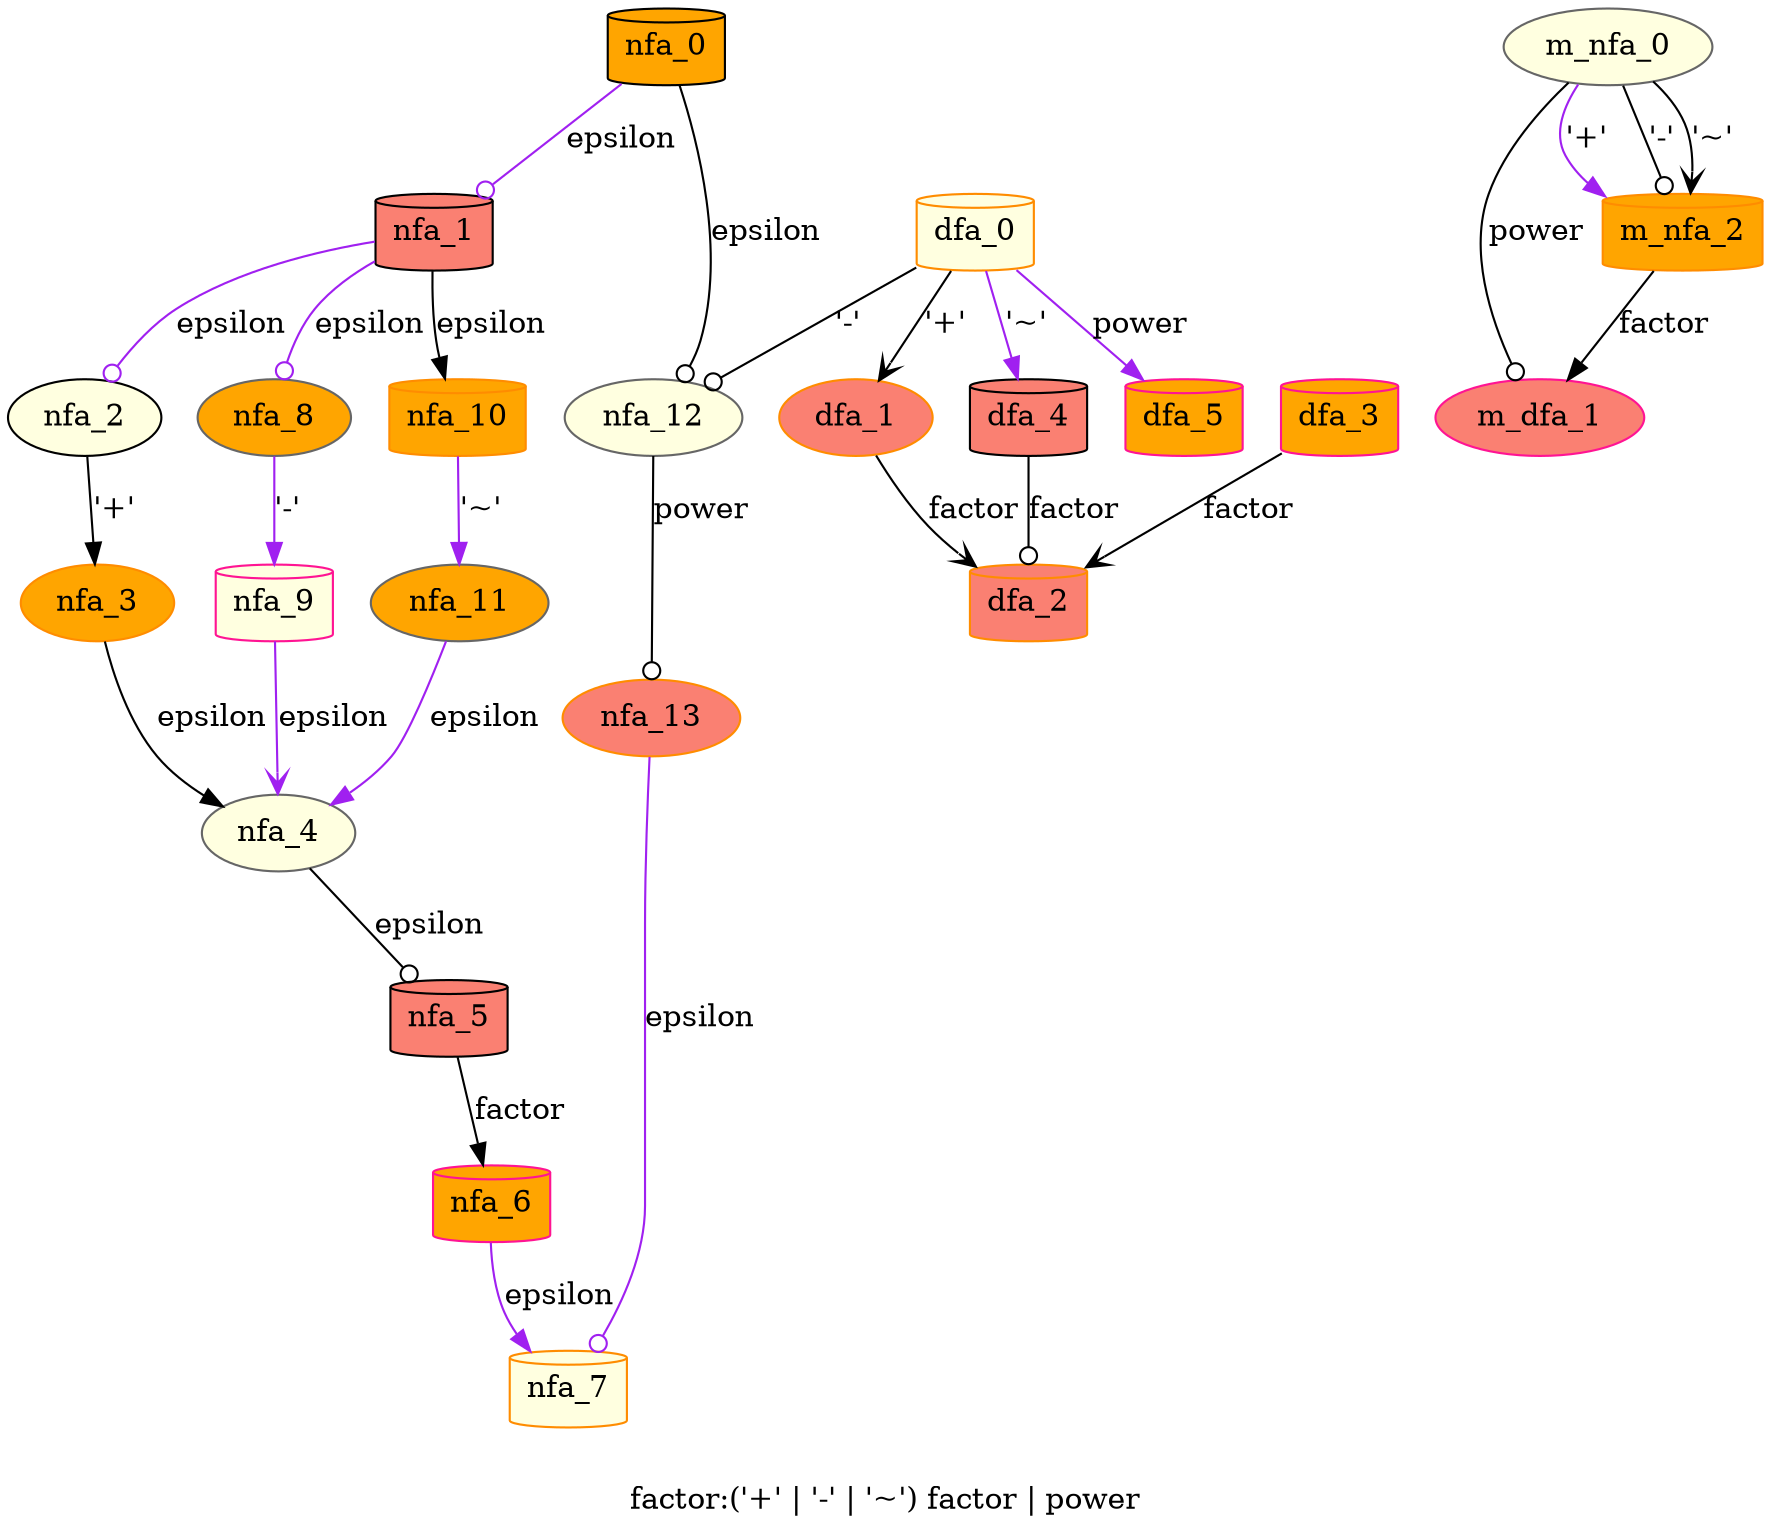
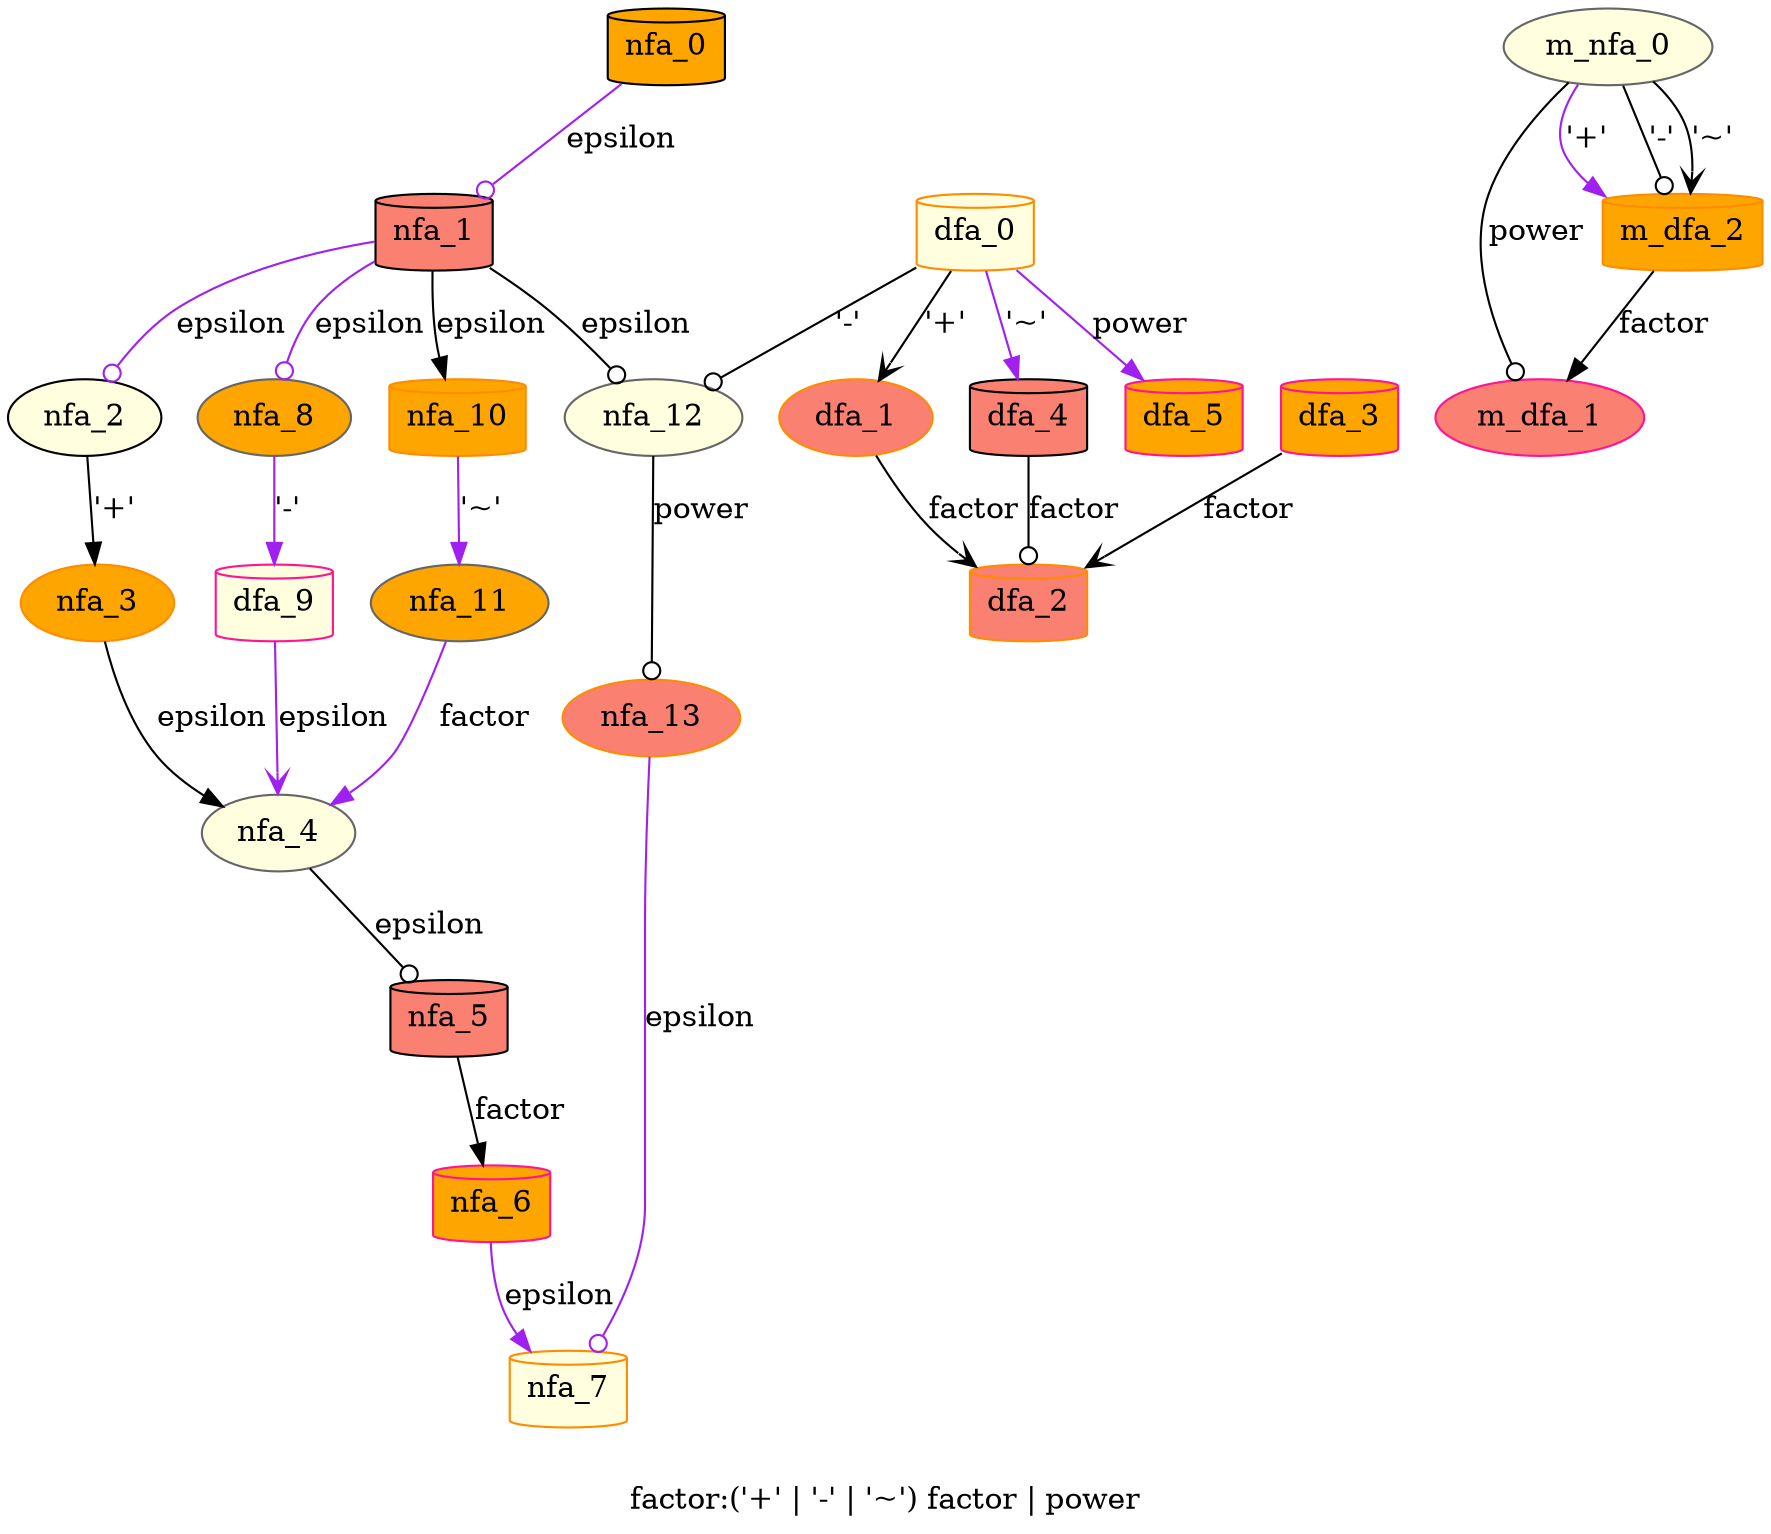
edge "nfa_0" -> "nfa_12": now "nfa_1" -> "nfa_12"
node "m_nfa_2": label "m_nfa_2" -> "m_dfa_2"
node "nfa_9": label "nfa_9" -> "dfa_9"
edge "nfa_11" -> "nfa_4": label "epsilon" -> "factor"
